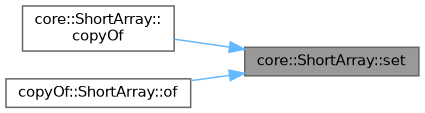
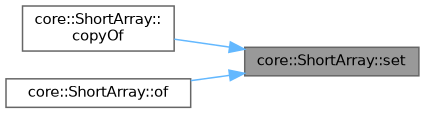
node "copyOf::ShortArray::of": label "copyOf::ShortArray::of" -> "core::ShortArray::of"
